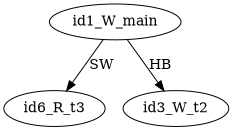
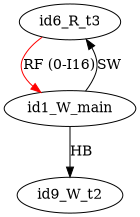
edge "id6_R_t3" -> "id1_W_main": added, label "RF (0-I16)"
node "id3_W_t2": label "id3_W_t2" -> "id9_W_t2"
